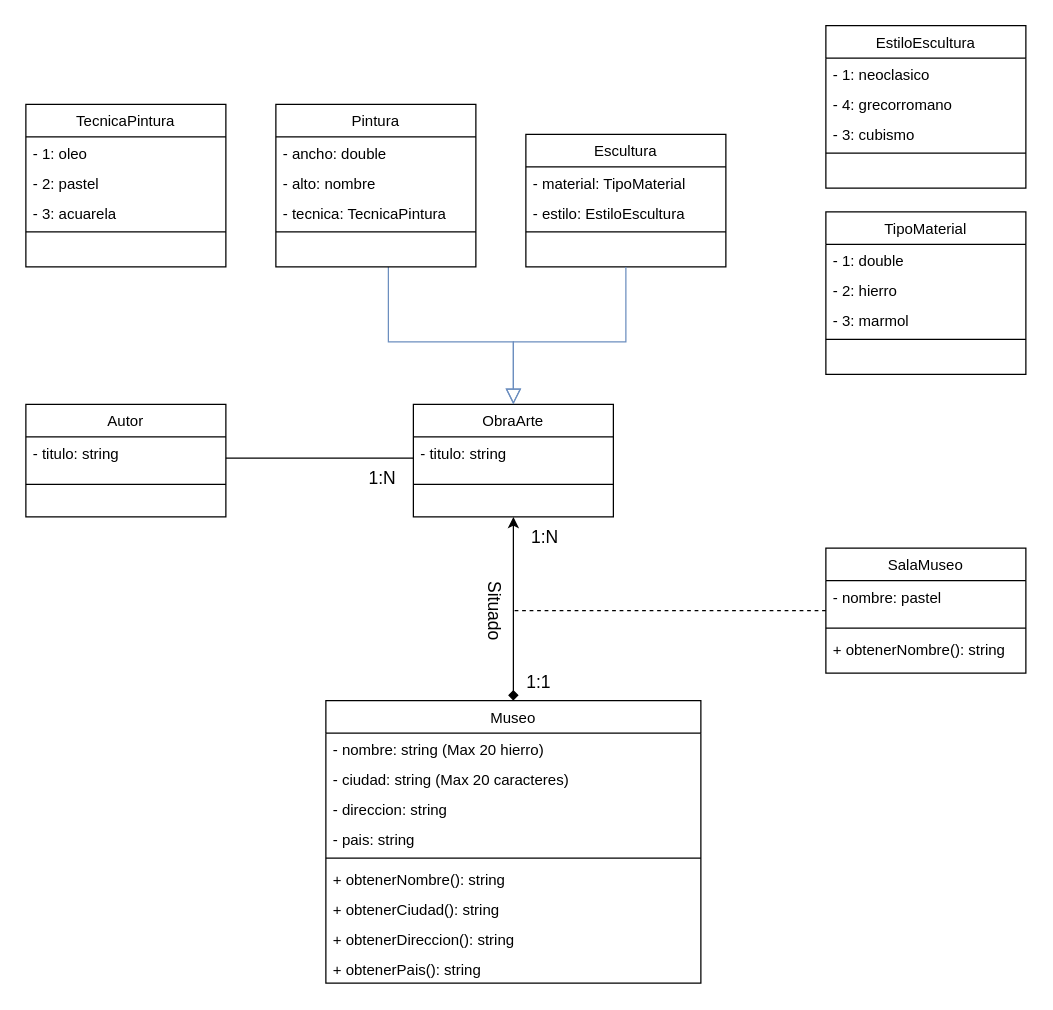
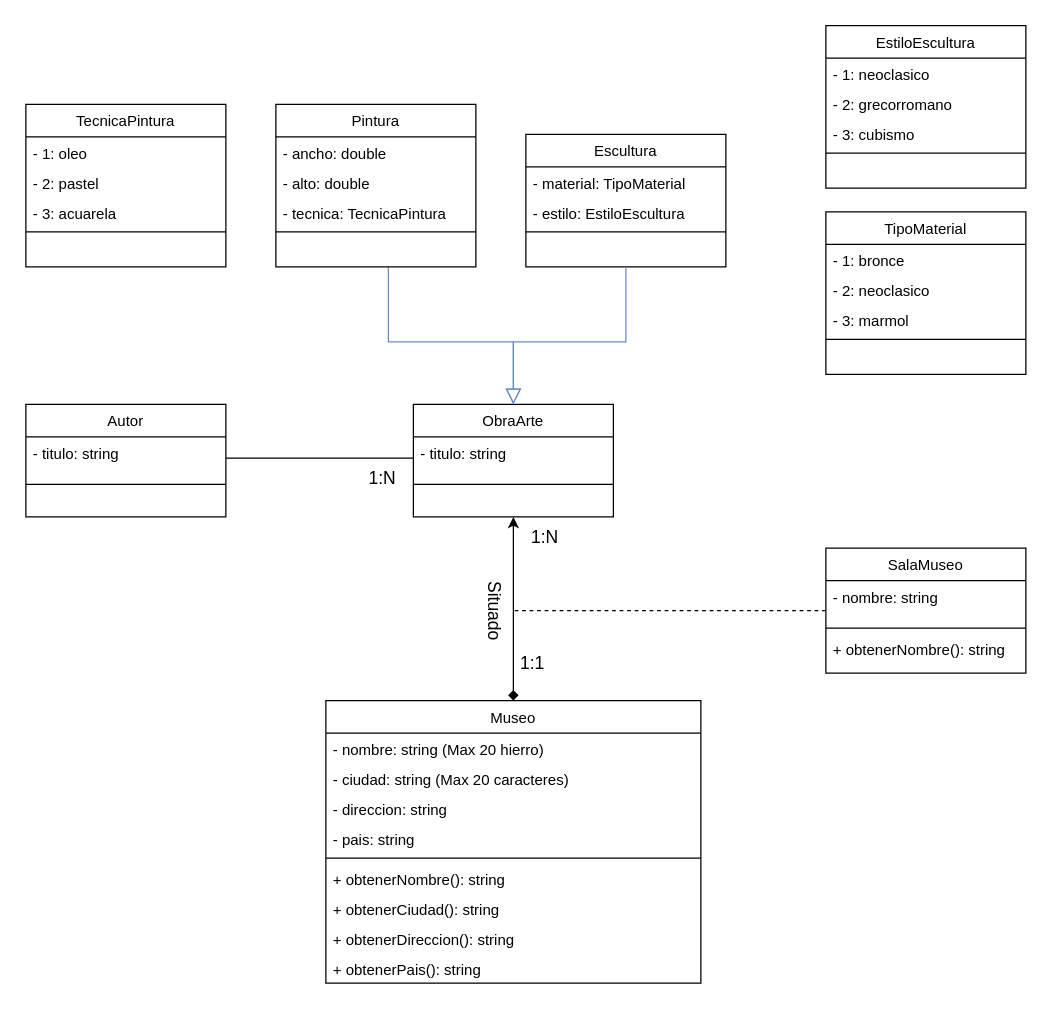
node "- 4: grecorromano": label "- 4: grecorromano" -> "- 2: grecorromano"
node "- alto: nombre": label "- alto: nombre" -> "- alto: double"
node "- 1: double": label "- 1: double" -> "- 1: bronce"
node "- 2: hierro": label "- 2: hierro" -> "- 2: neoclasico"
node "- nombre: pastel": label "- nombre: pastel" -> "- nombre: string"
node "1:1": moved (538, 682) -> (532, 663)
